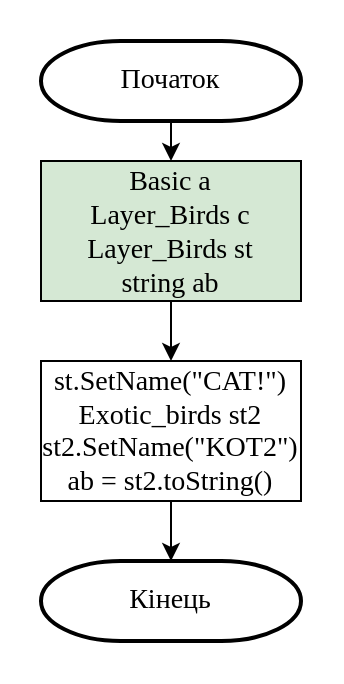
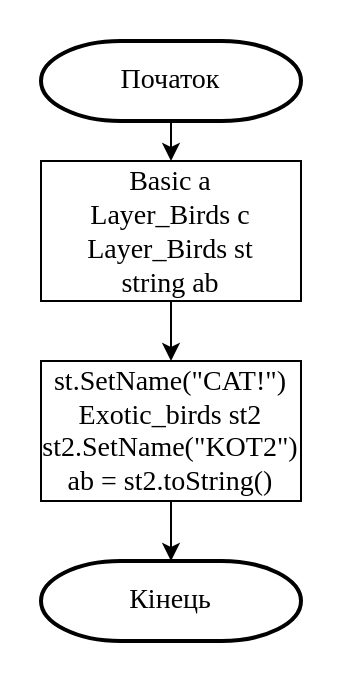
node "Basic a Layer_Birds c Layer_Birds st string ab": fillcolor #d5e8d4 -> #ffffff
